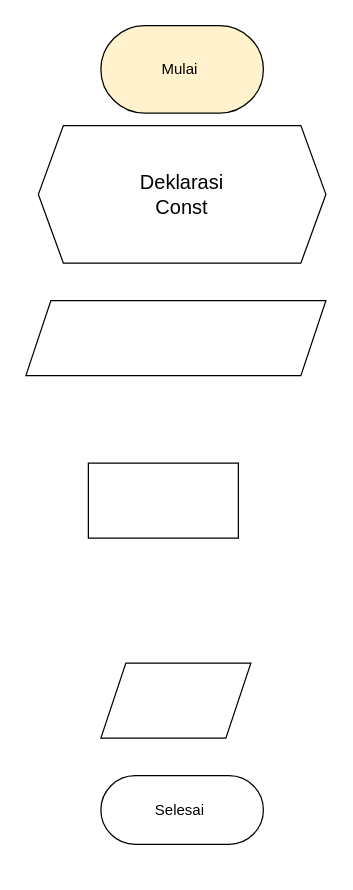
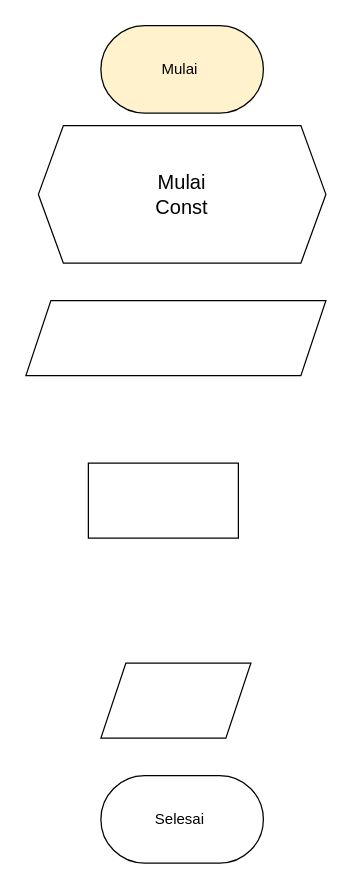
node "Deklarasi Const": label "Deklarasi Const" -> "Mulai Const"
node "Selesai": size 163x69 -> 163x88
